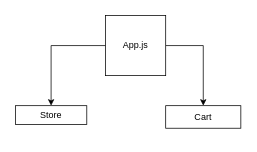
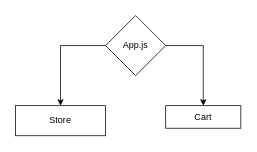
node "App.js": shape rectangle -> diamond
node "Store": size 71x19 -> 90x30
